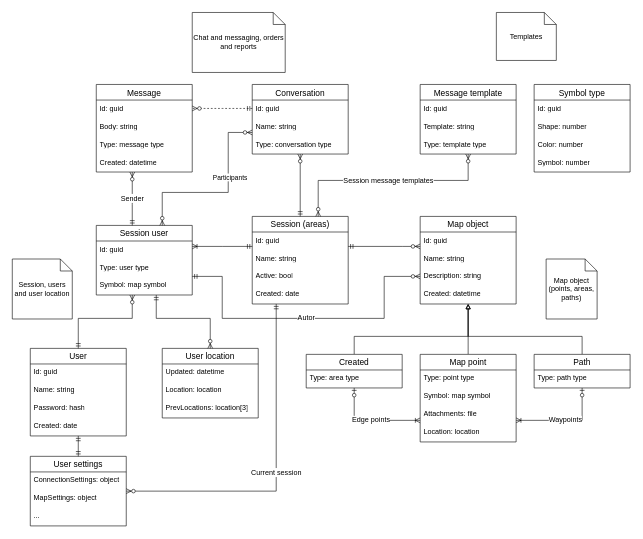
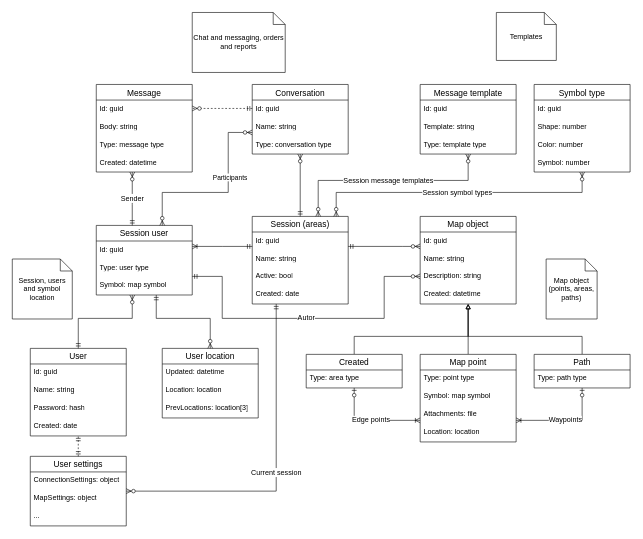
edge "Symbol type" -- "Session (areas)": added, label "Session symbol types"
node "Session, users and user location": label "Session, users and user location" -> "Session, users and symbol location"
edge "User" -- "User settings": style solid -> dashed
